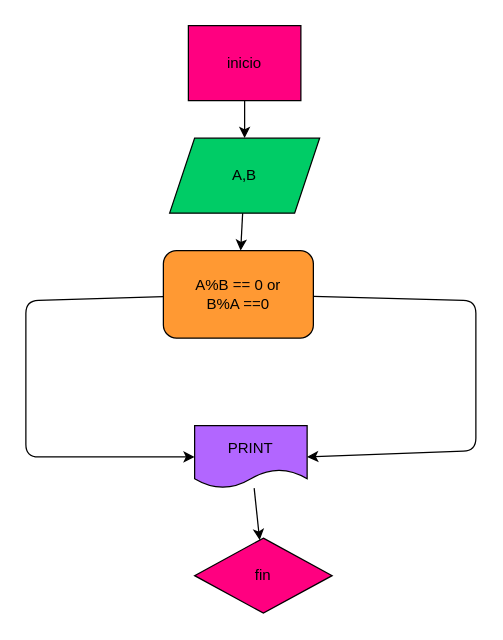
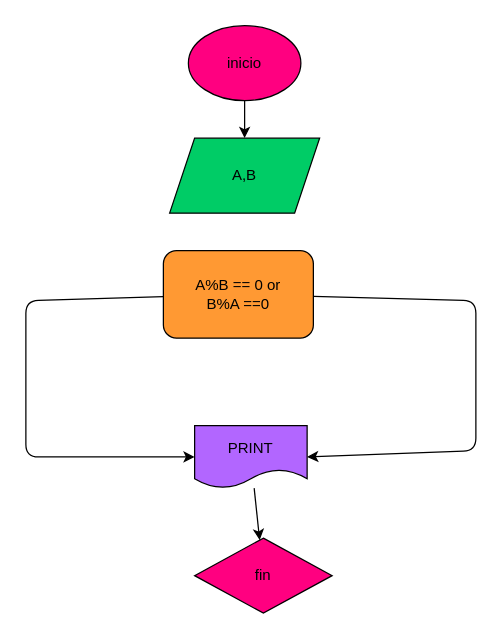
node "inicio": shape rectangle -> ellipse
edge "A,B" -> "A%B == 0 or B%A ==0": removed
